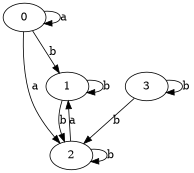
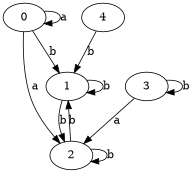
node "4": added
edge "2" -> "1": label "a" -> "b"
edge "3" -> "2": label "b" -> "a"
